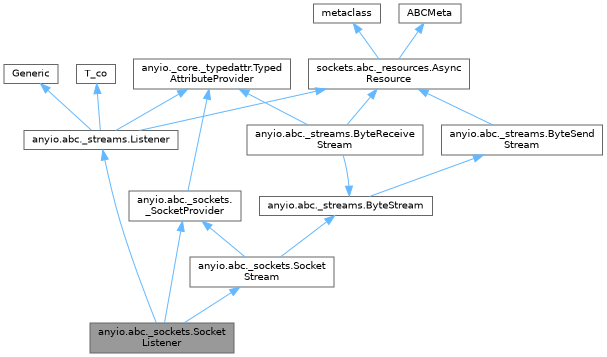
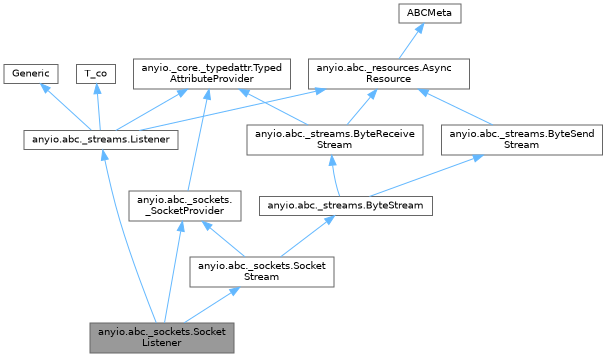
node "metaclass": removed
node "sockets.abc._resources.Async Resource": label "sockets.abc._resources.Async Resource" -> "anyio.abc._resources.Async Resource"
edge "anyio.abc._streams.ByteReceive Stream" -> "anyio.abc._streams.ByteStream": reversed
